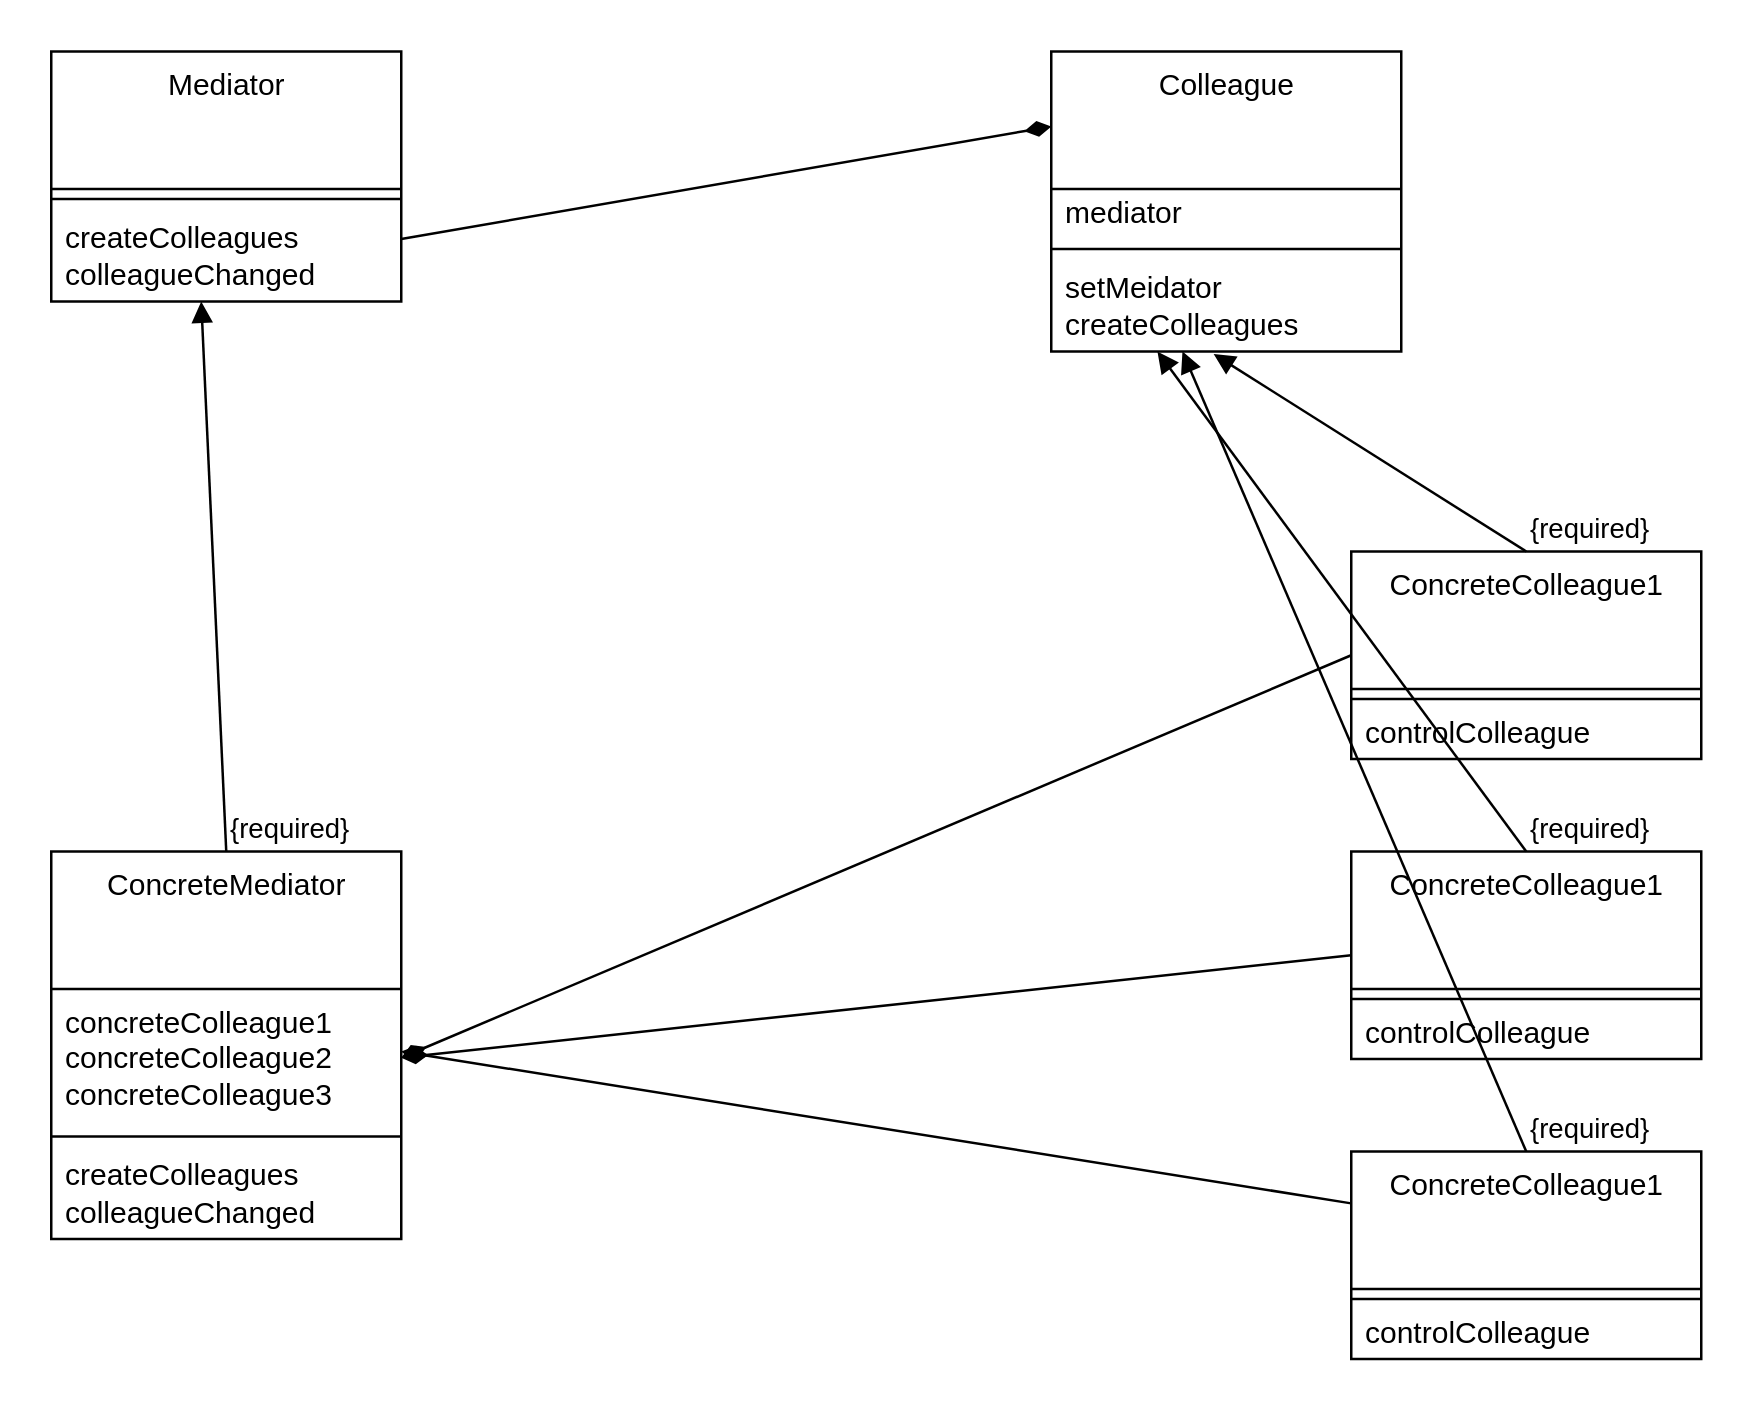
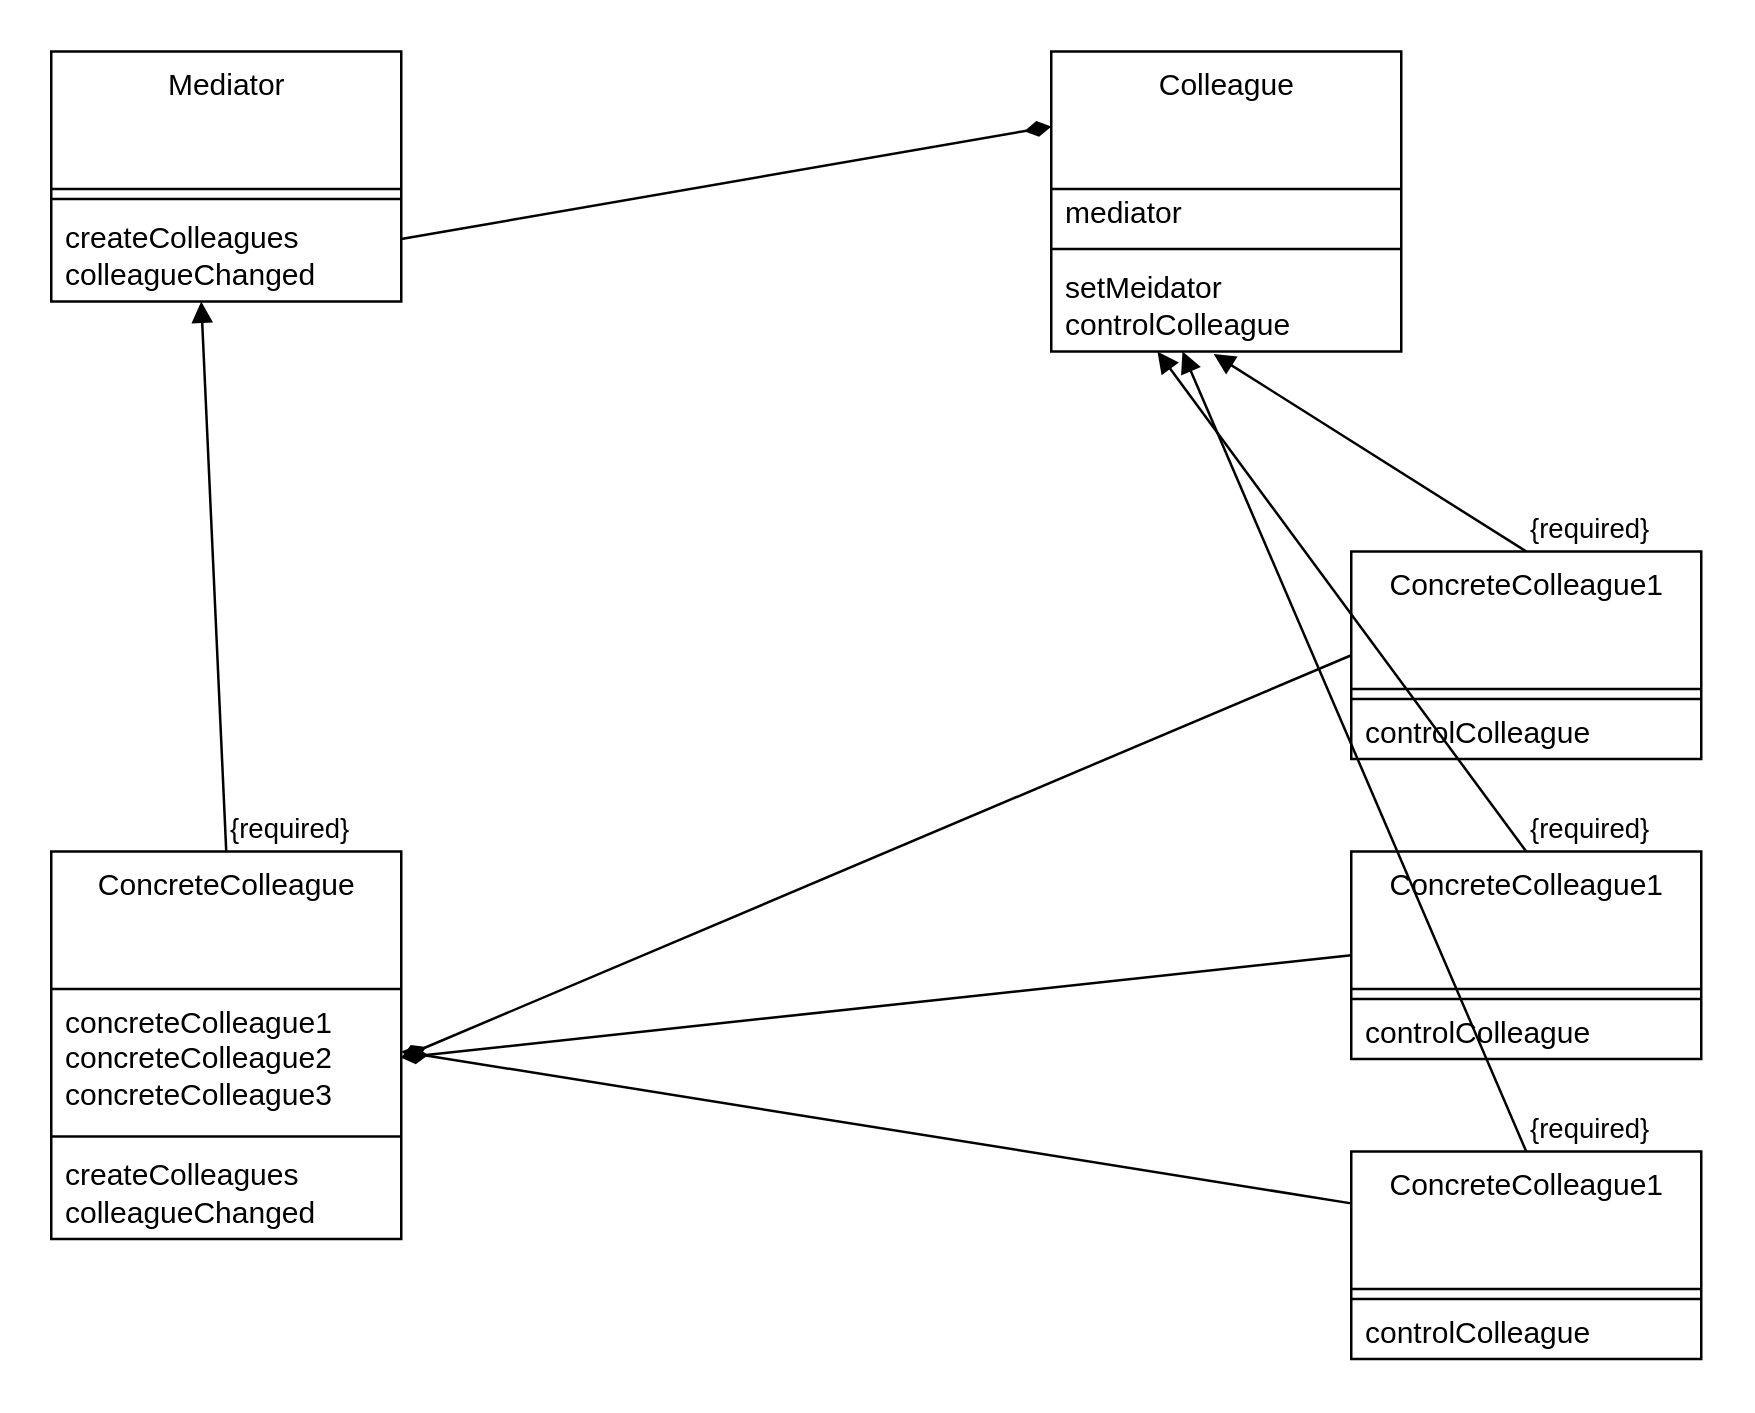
node "setMeidator createColleagues": label "setMeidator createColleagues" -> "setMeidator controlColleague"
node "ConcreteMediator": label "ConcreteMediator" -> "ConcreteColleague"
